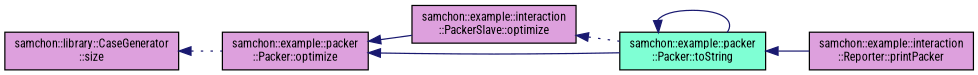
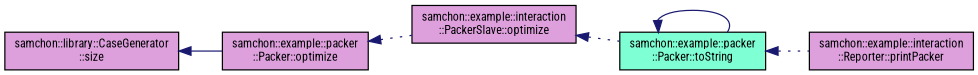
edge "samchon::example::interaction ::PackerSlave::optimize" -> "samchon::example::packer ::Packer::optimize": style solid -> dotted
edge "samchon::example::packer ::Packer::optimize" -> "samchon::library::CaseGenerator ::size": style dotted -> solid
edge "samchon::example::interaction ::Reporter::printPacker" -> "samchon::example::packer ::Packer::toString": style solid -> dotted
edge "samchon::example::packer ::Packer::toString" -> "samchon::example::packer ::Packer::optimize": removed
